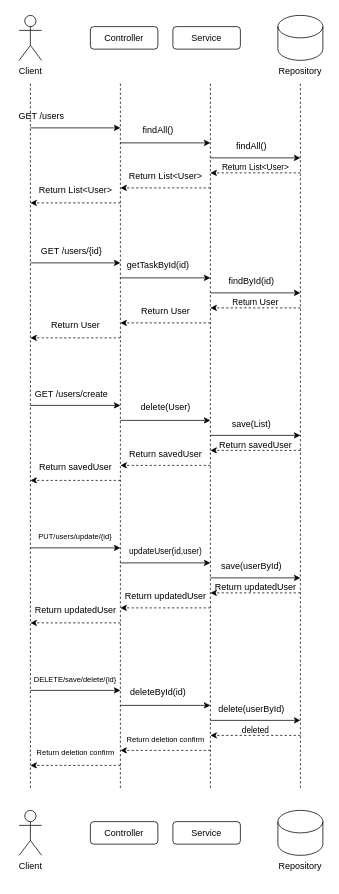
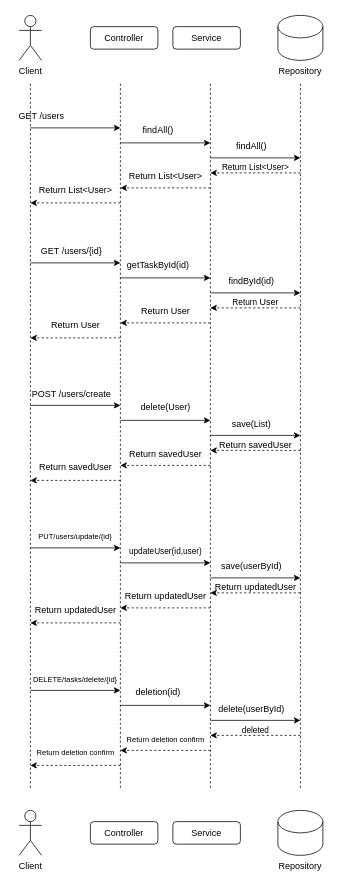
node "GET /users/create": label "GET /users/create" -> "POST /users/create"
node "DELETE/save/delete/{id}": label "DELETE/save/delete/{id}" -> "DELETE/tasks/delete/{id}"
node "deleteById(id)": label "deleteById(id)" -> "deletion(id)"
